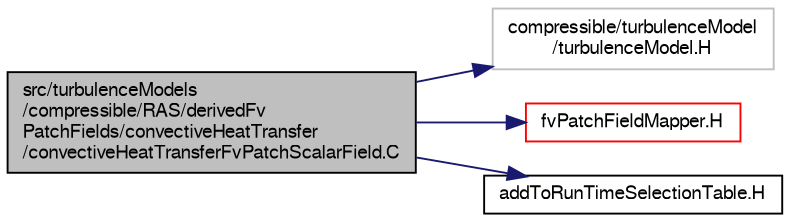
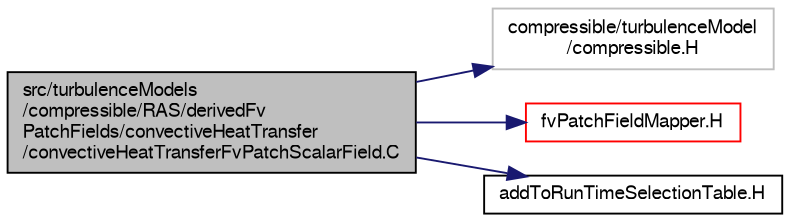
node "compressible/turbulenceModel /turbulenceModel.H": label "compressible/turbulenceModel /turbulenceModel.H" -> "compressible/turbulenceModel /compressible.H"
